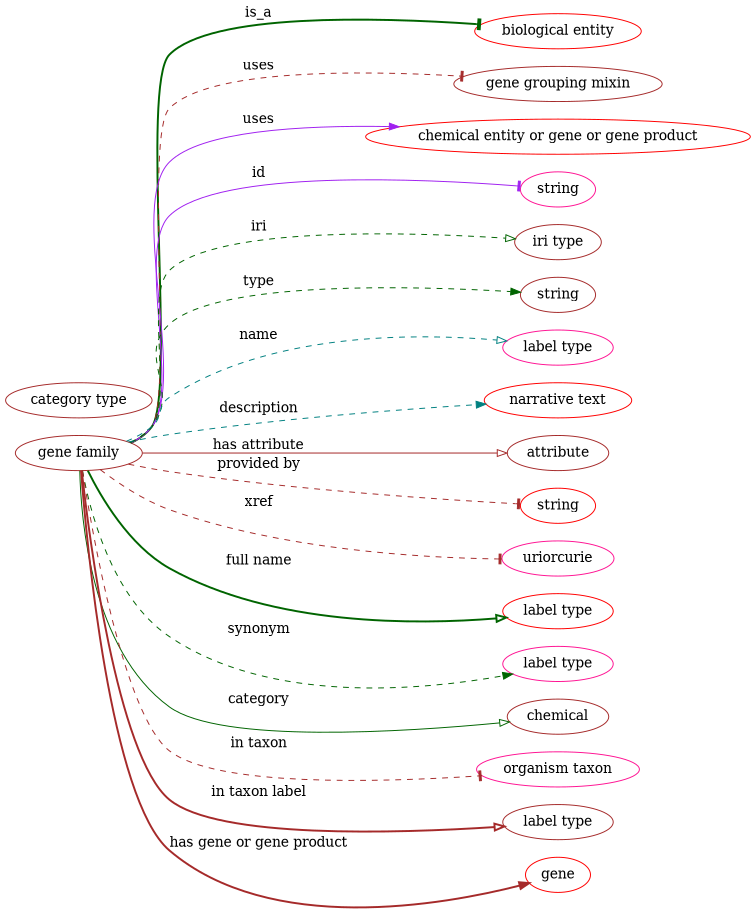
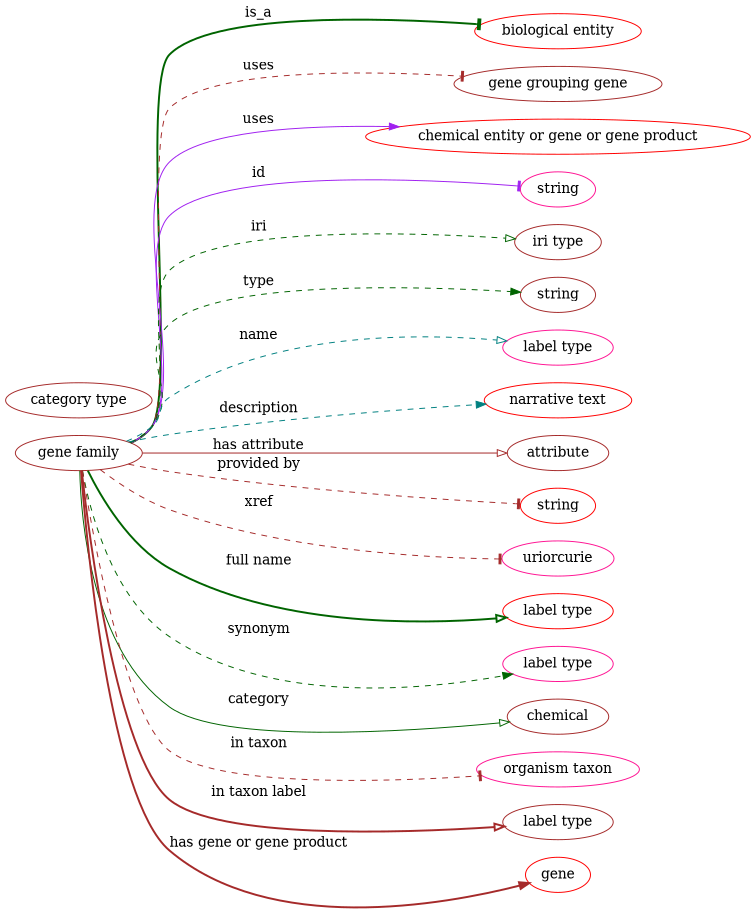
node "gene grouping mixin": label "gene grouping mixin" -> "gene grouping gene"
